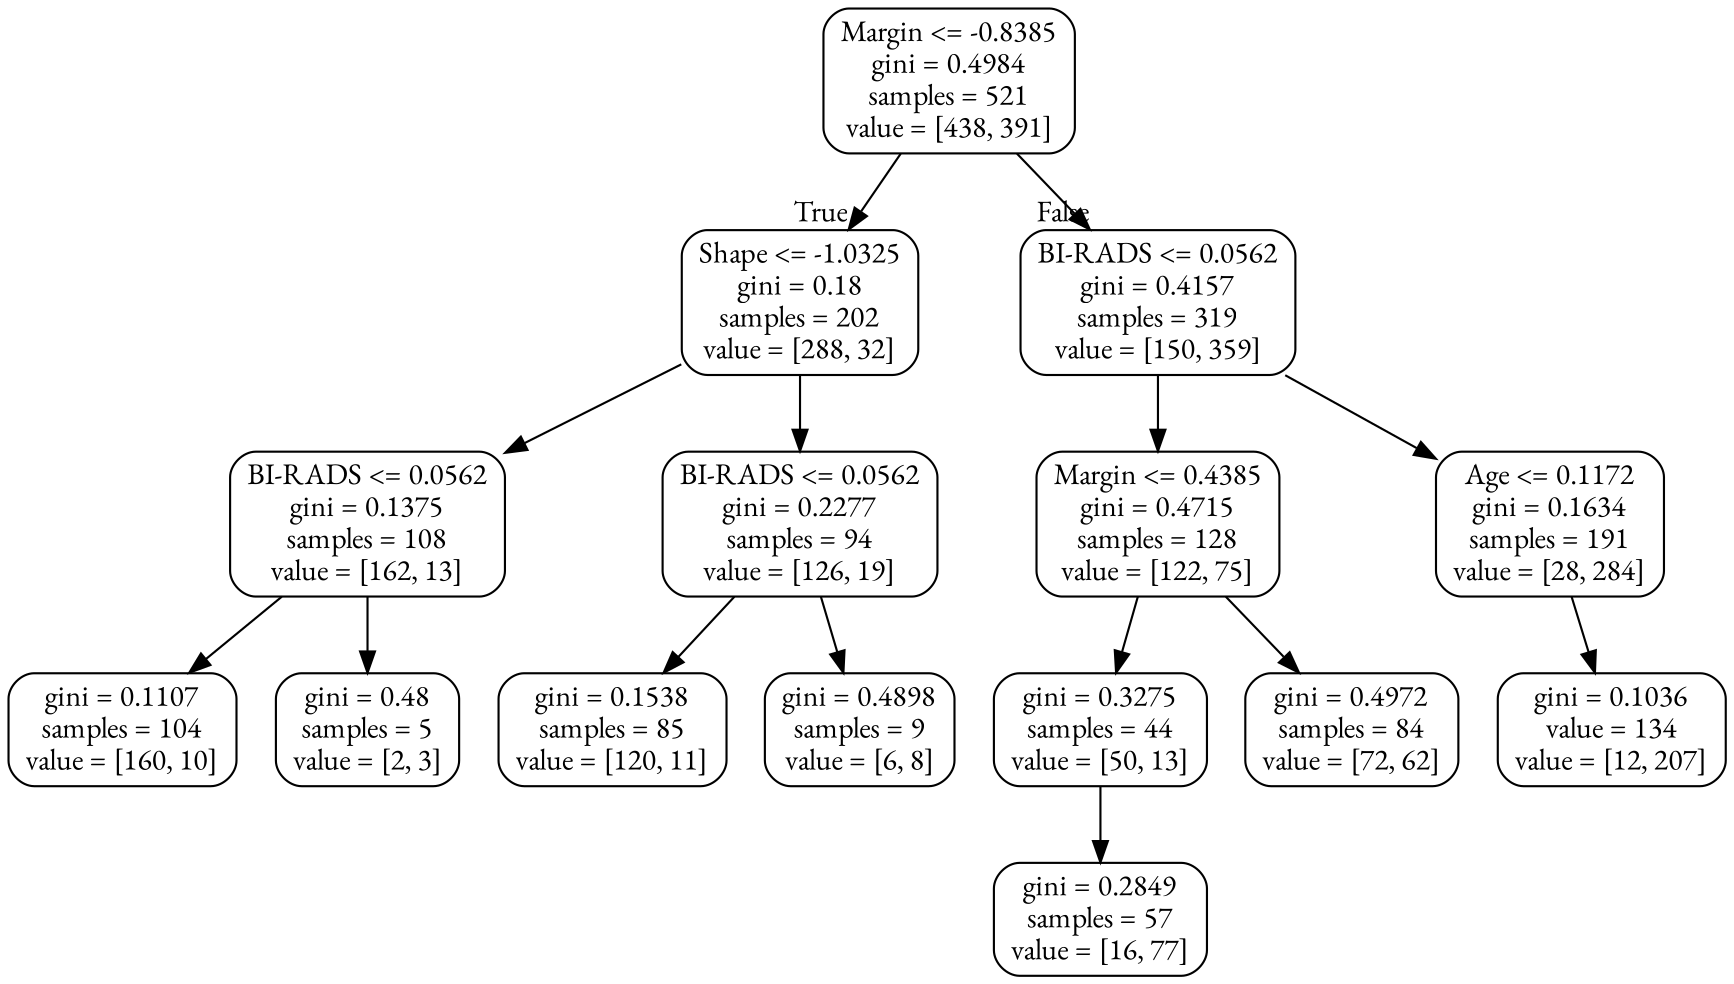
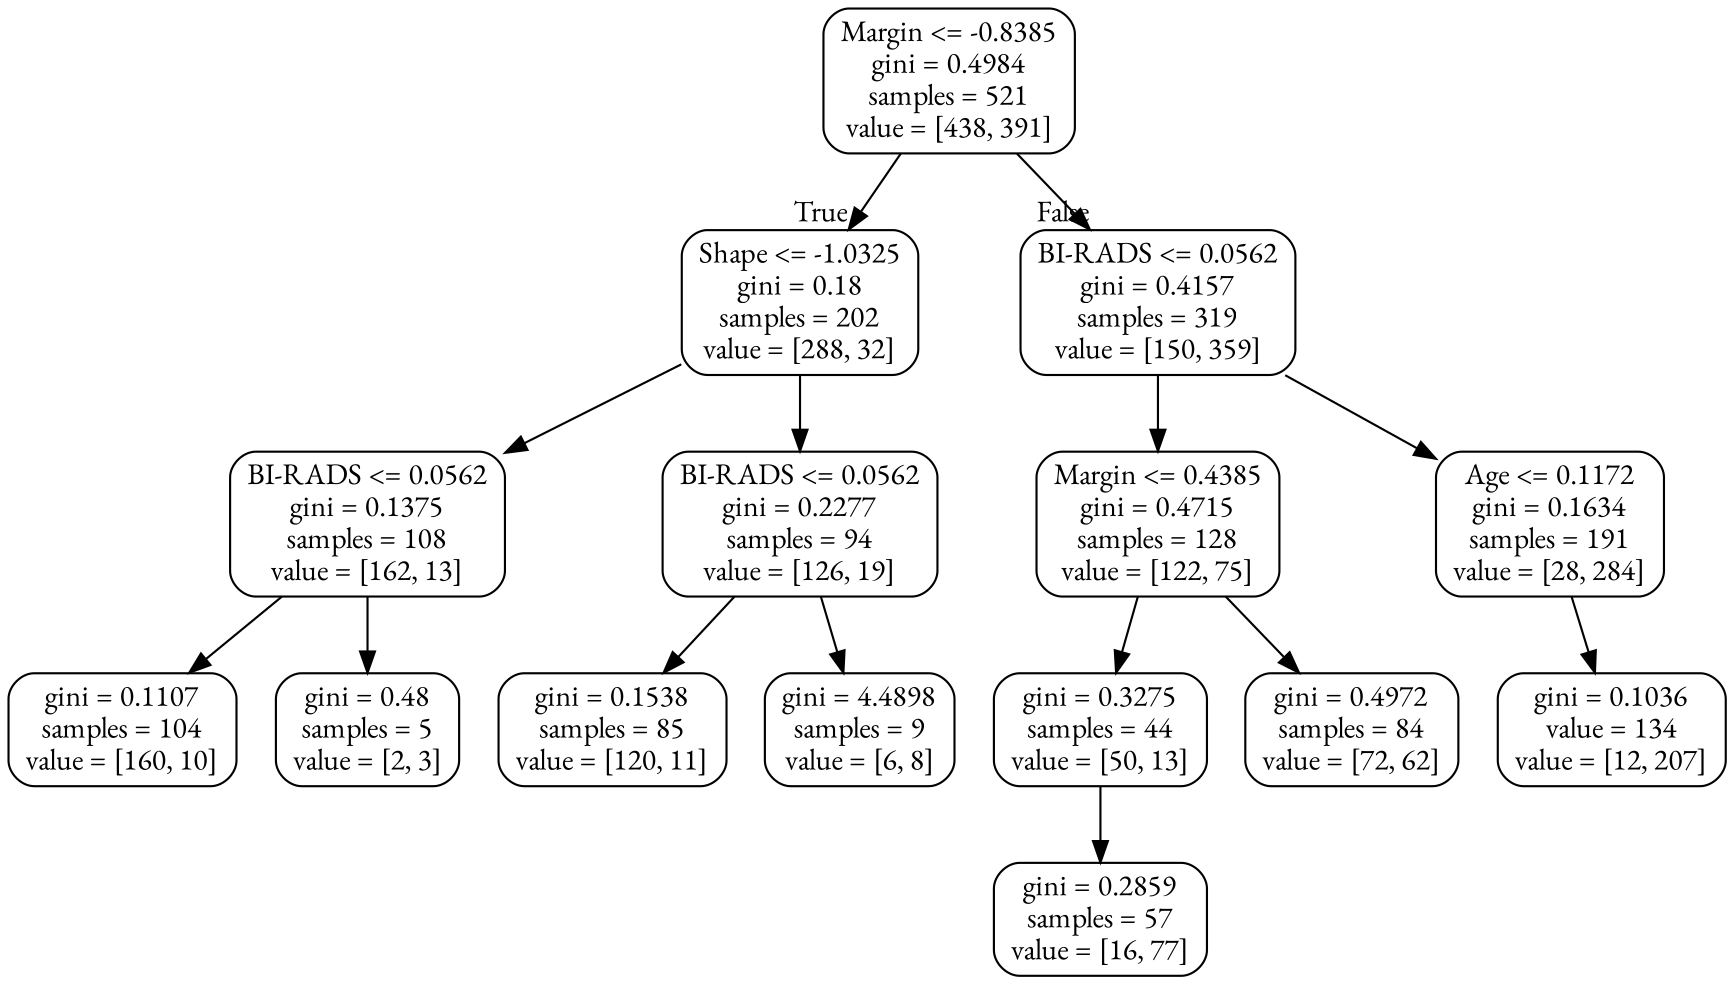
node "gini = 0.4898 samples = 9 value = [6, 8]": label "gini = 0.4898 samples = 9 value = [6, 8]" -> "gini = 4.4898 samples = 9 value = [6, 8]"
node "gini = 0.2849 samples = 57 value = [16, 77]": label "gini = 0.2849 samples = 57 value = [16, 77]" -> "gini = 0.2859 samples = 57 value = [16, 77]"
